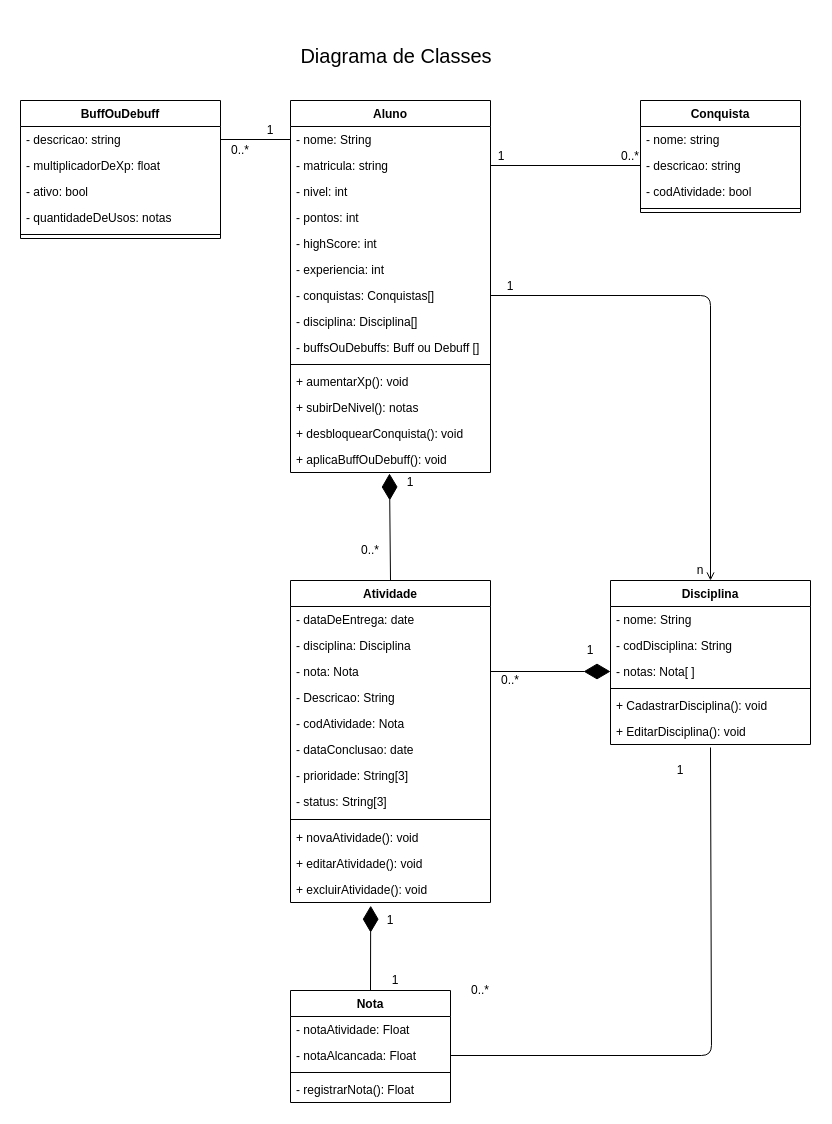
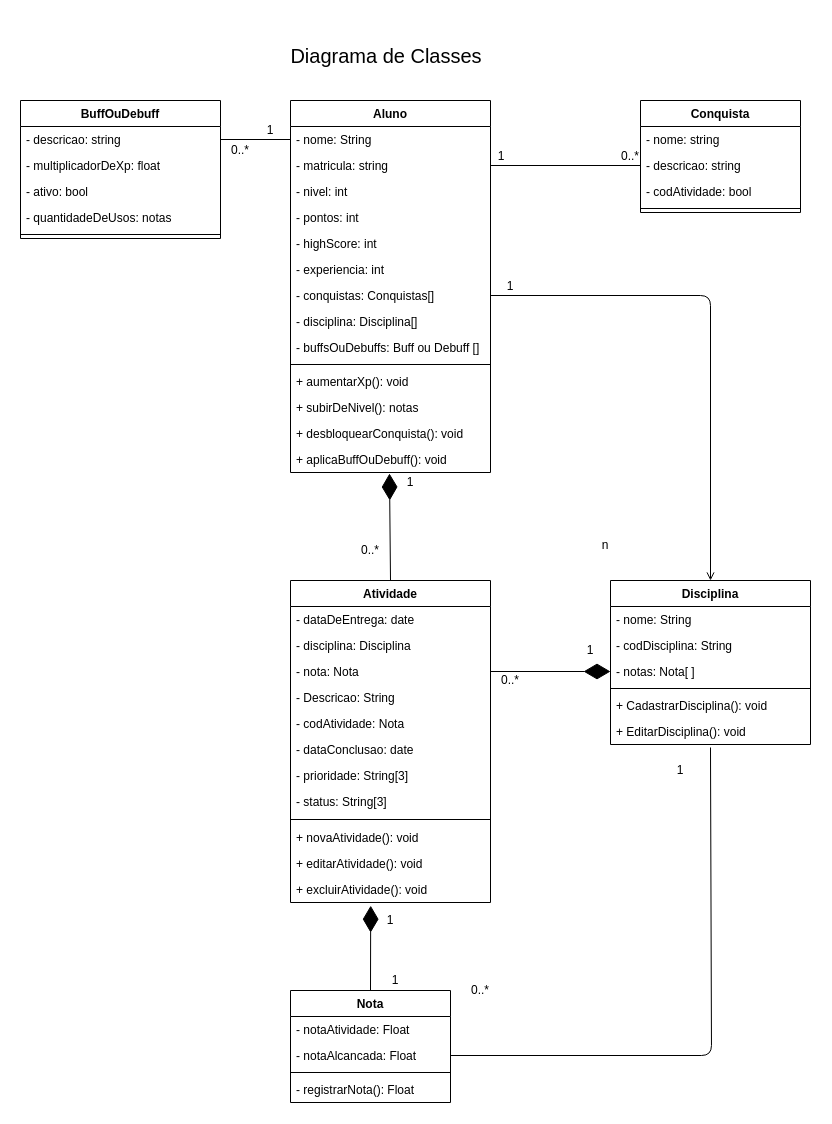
node "Diagrama de Classes": moved (397, 56) -> (387, 56)
node "n": moved (701, 571) -> (606, 546)
